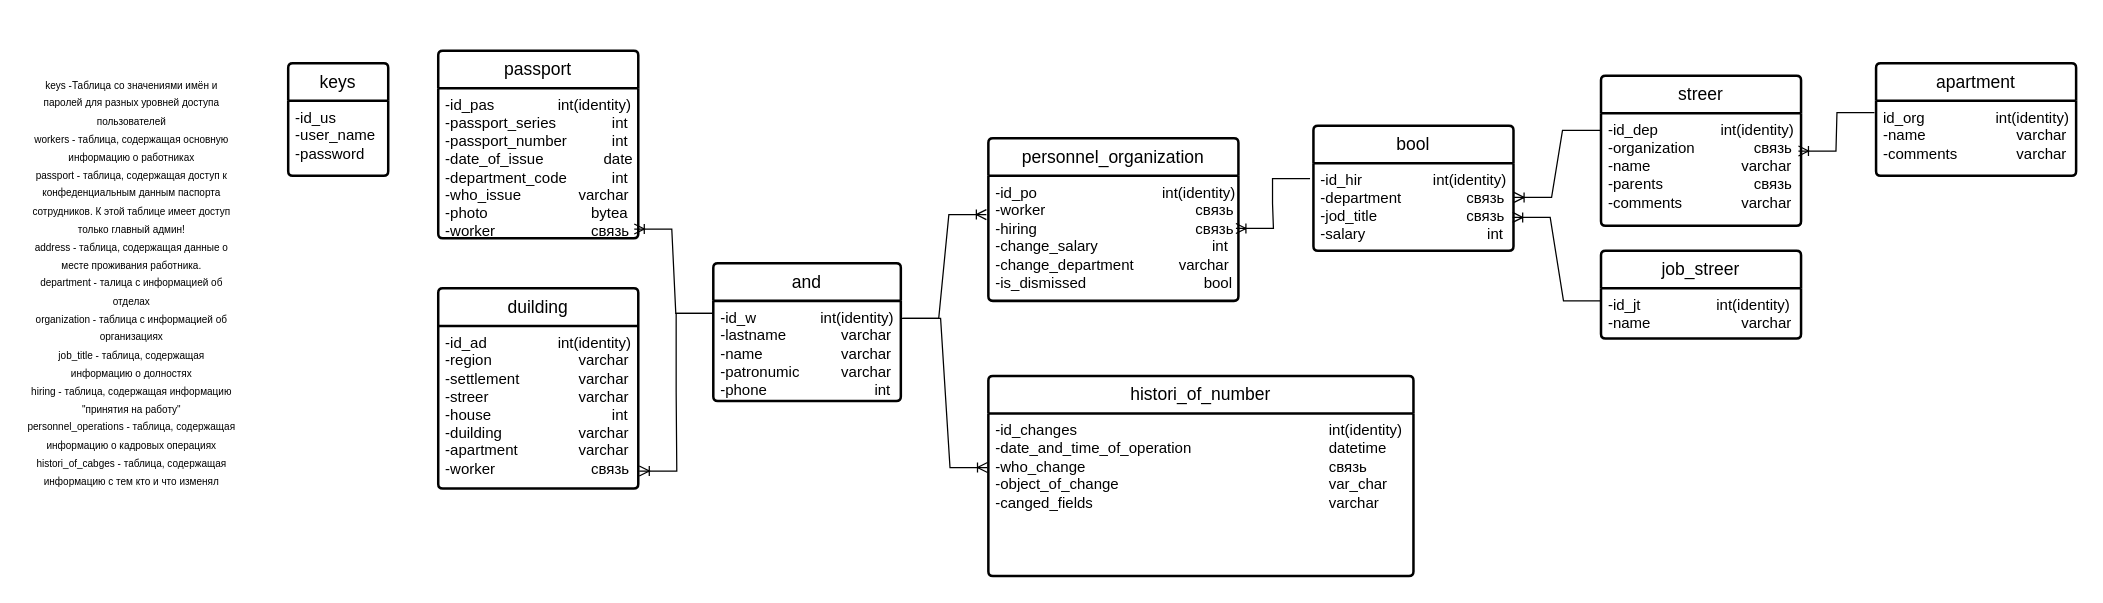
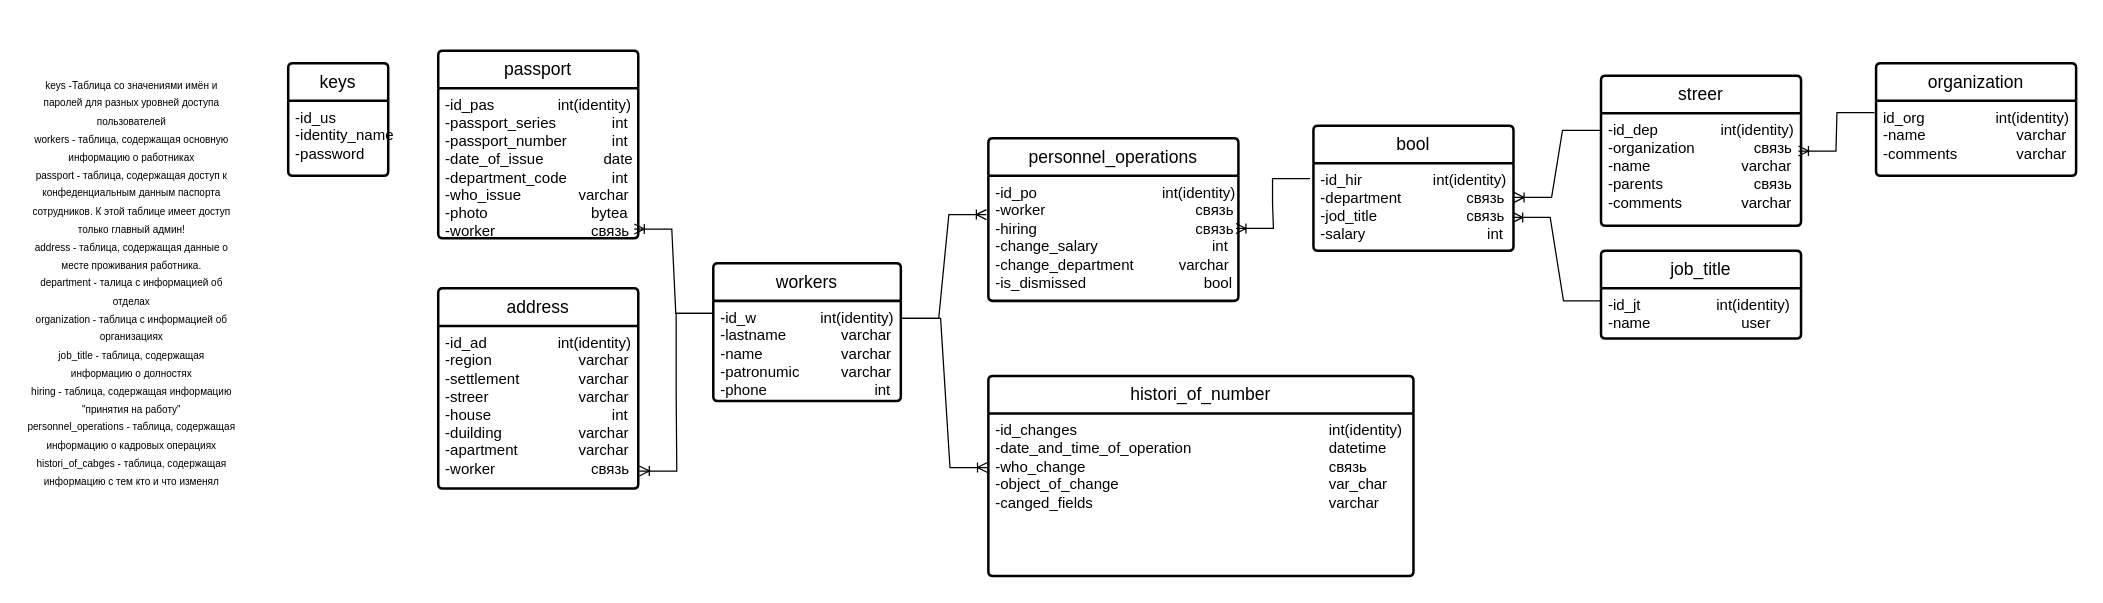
node "apartment": label "apartment" -> "organization"
node "-id_us -user_name -password": label "-id_us -user_name -password" -> "-id_us -identity_name -password"
node "personnel_organization": label "personnel_organization" -> "personnel_operations"
node "job_streer": label "job_streer" -> "job_title"
node "and": label "and" -> "workers"
node "duilding": label "duilding" -> "address"
node "-id_jt int(identity) -name varchar": label "-id_jt int(identity) -name varchar" -> "-id_jt int(identity) -name user"
